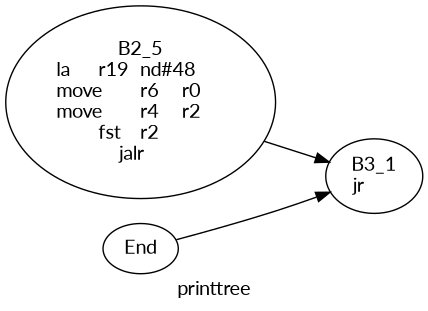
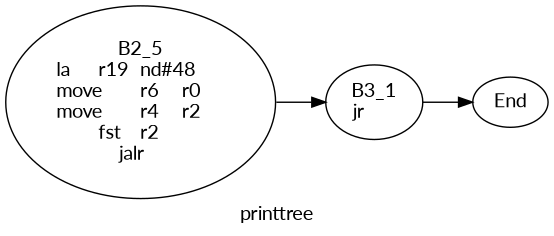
edge "End" -> "B3_1 jr": reversed
